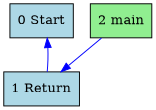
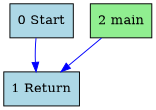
edge "1 Return" -> "0 Start": reversed
